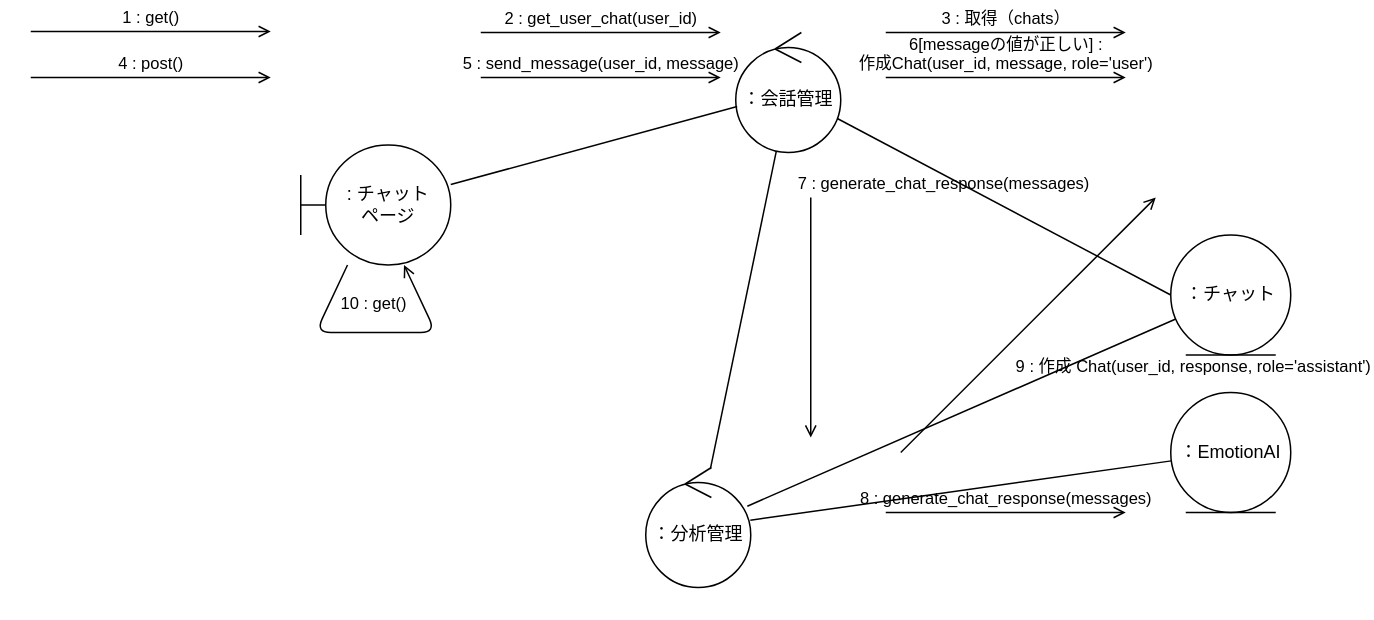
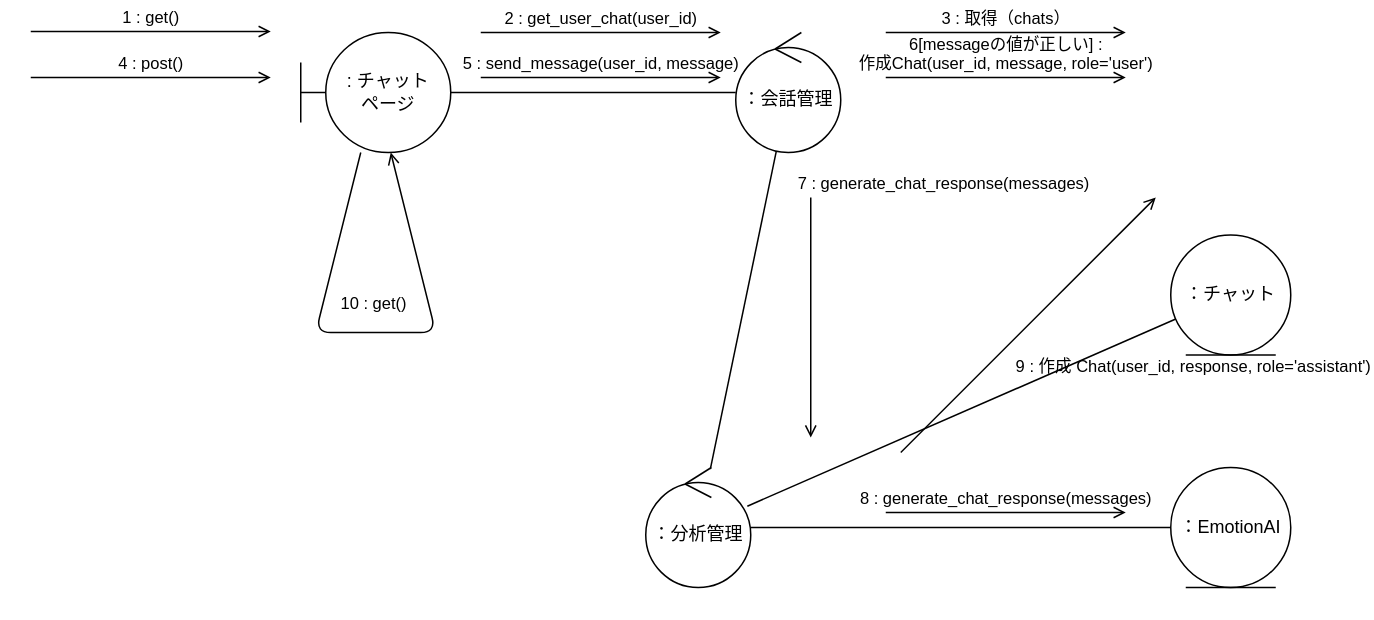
node ": チャット ページ": moved (376, 205) -> (376, 92)
edge "：会話管理" -- "：チャット": removed
node "：EmotionAI": moved (1231, 452) -> (1231, 527)
